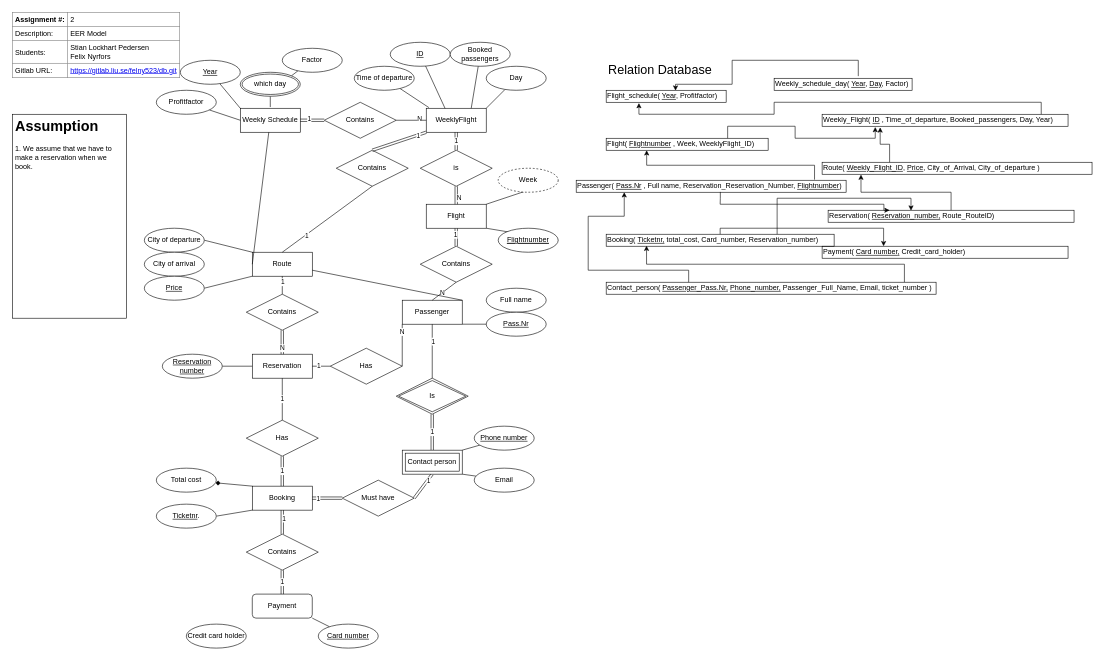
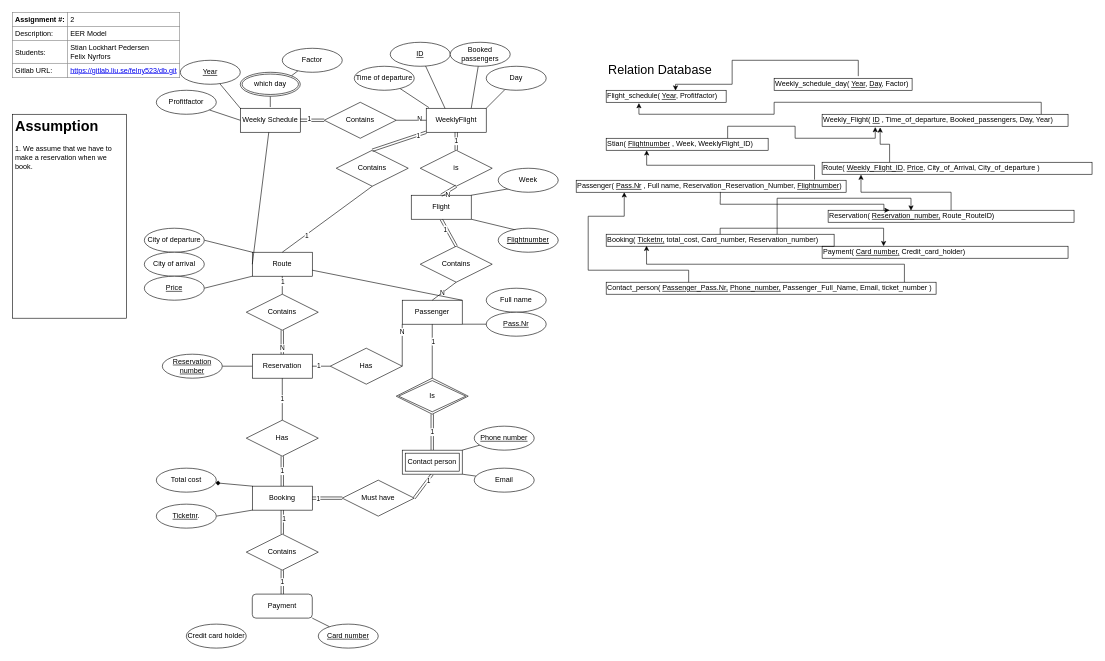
node "Flight( Flightnumber , Week, WeeklyFlight_ID)": label "Flight( Flightnumber , Week, WeeklyFlight_ID)" -> "Stian( Flightnumber , Week, WeeklyFlight_ID)"
node "Week": style dashed -> solid
node "Flight": moved (456, 216) -> (441, 207)
